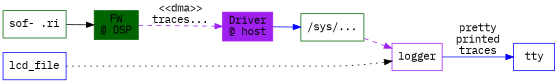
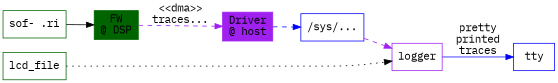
edge "Driver @ host" -> "/sys/...": style solid -> dashed
node "/sys/...": color darkgreen -> blue
node "lcd_file": color blue -> darkgreen
